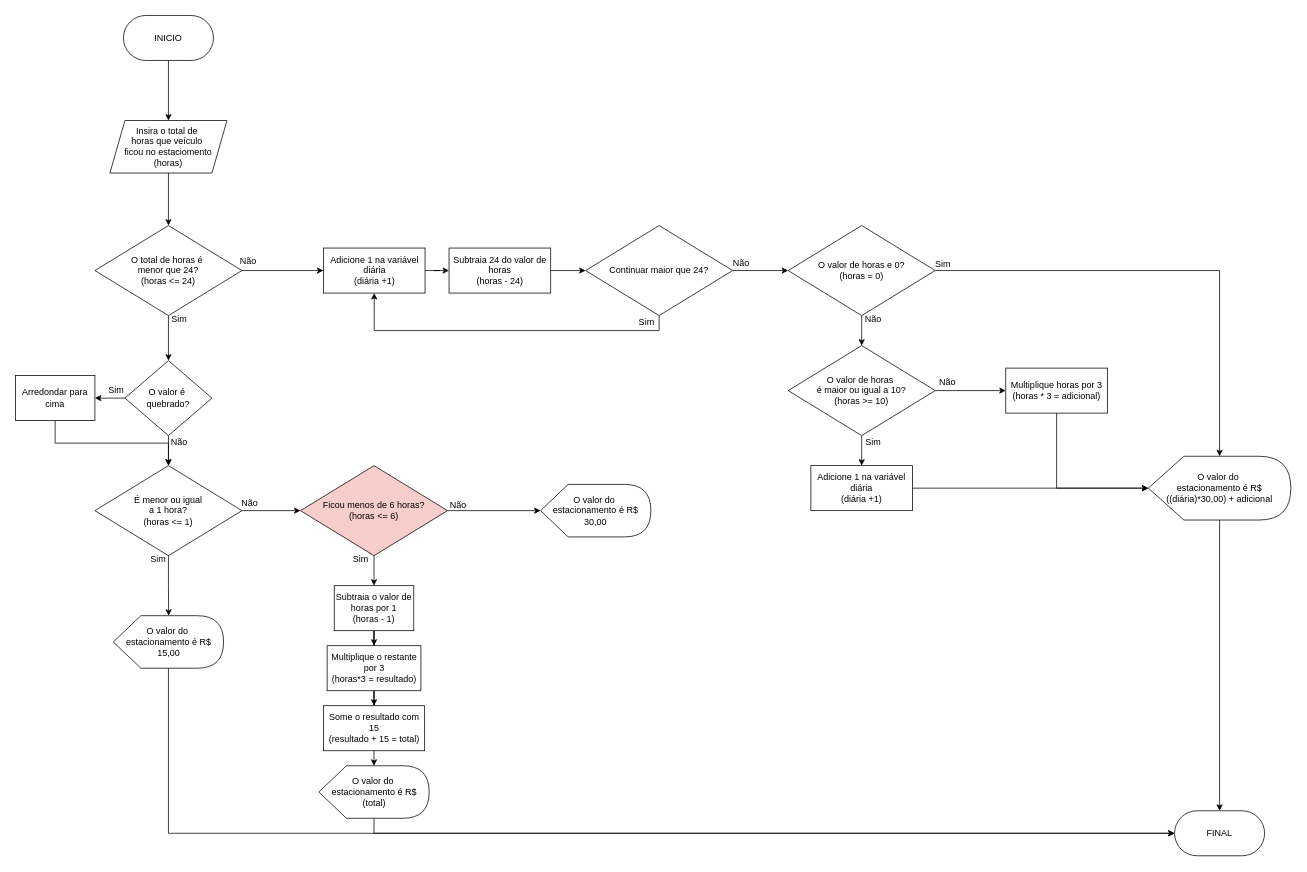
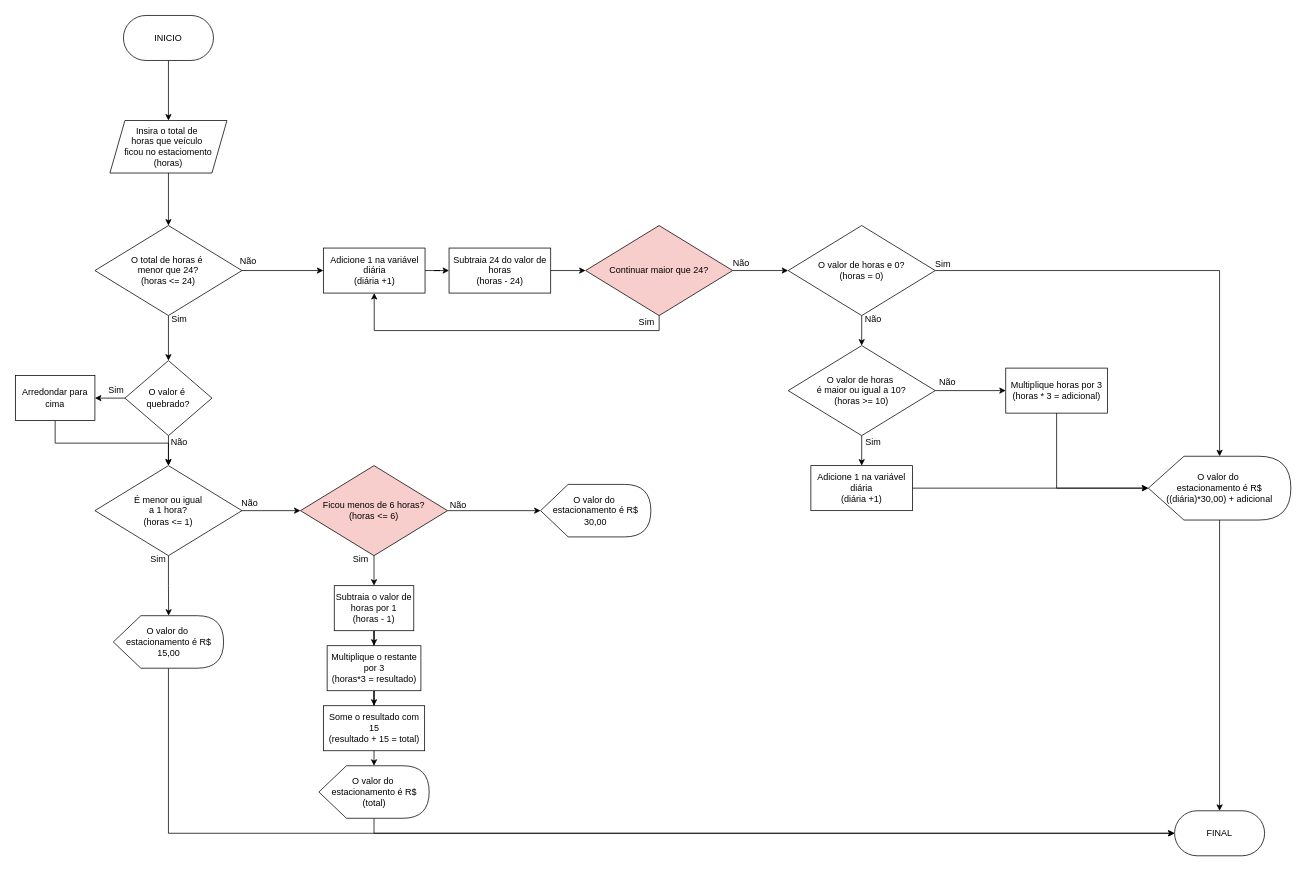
node "Continuar maior que 24?": fillcolor #ffffff -> #f8cecc
